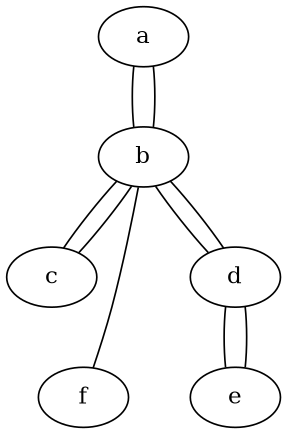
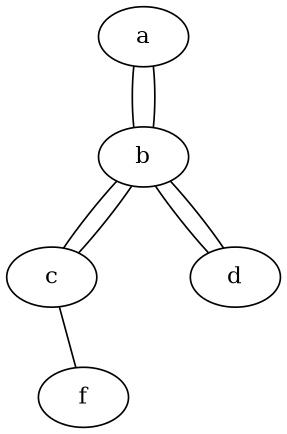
edge "b" -- "f": now "c" -- "f"
node "e": removed
